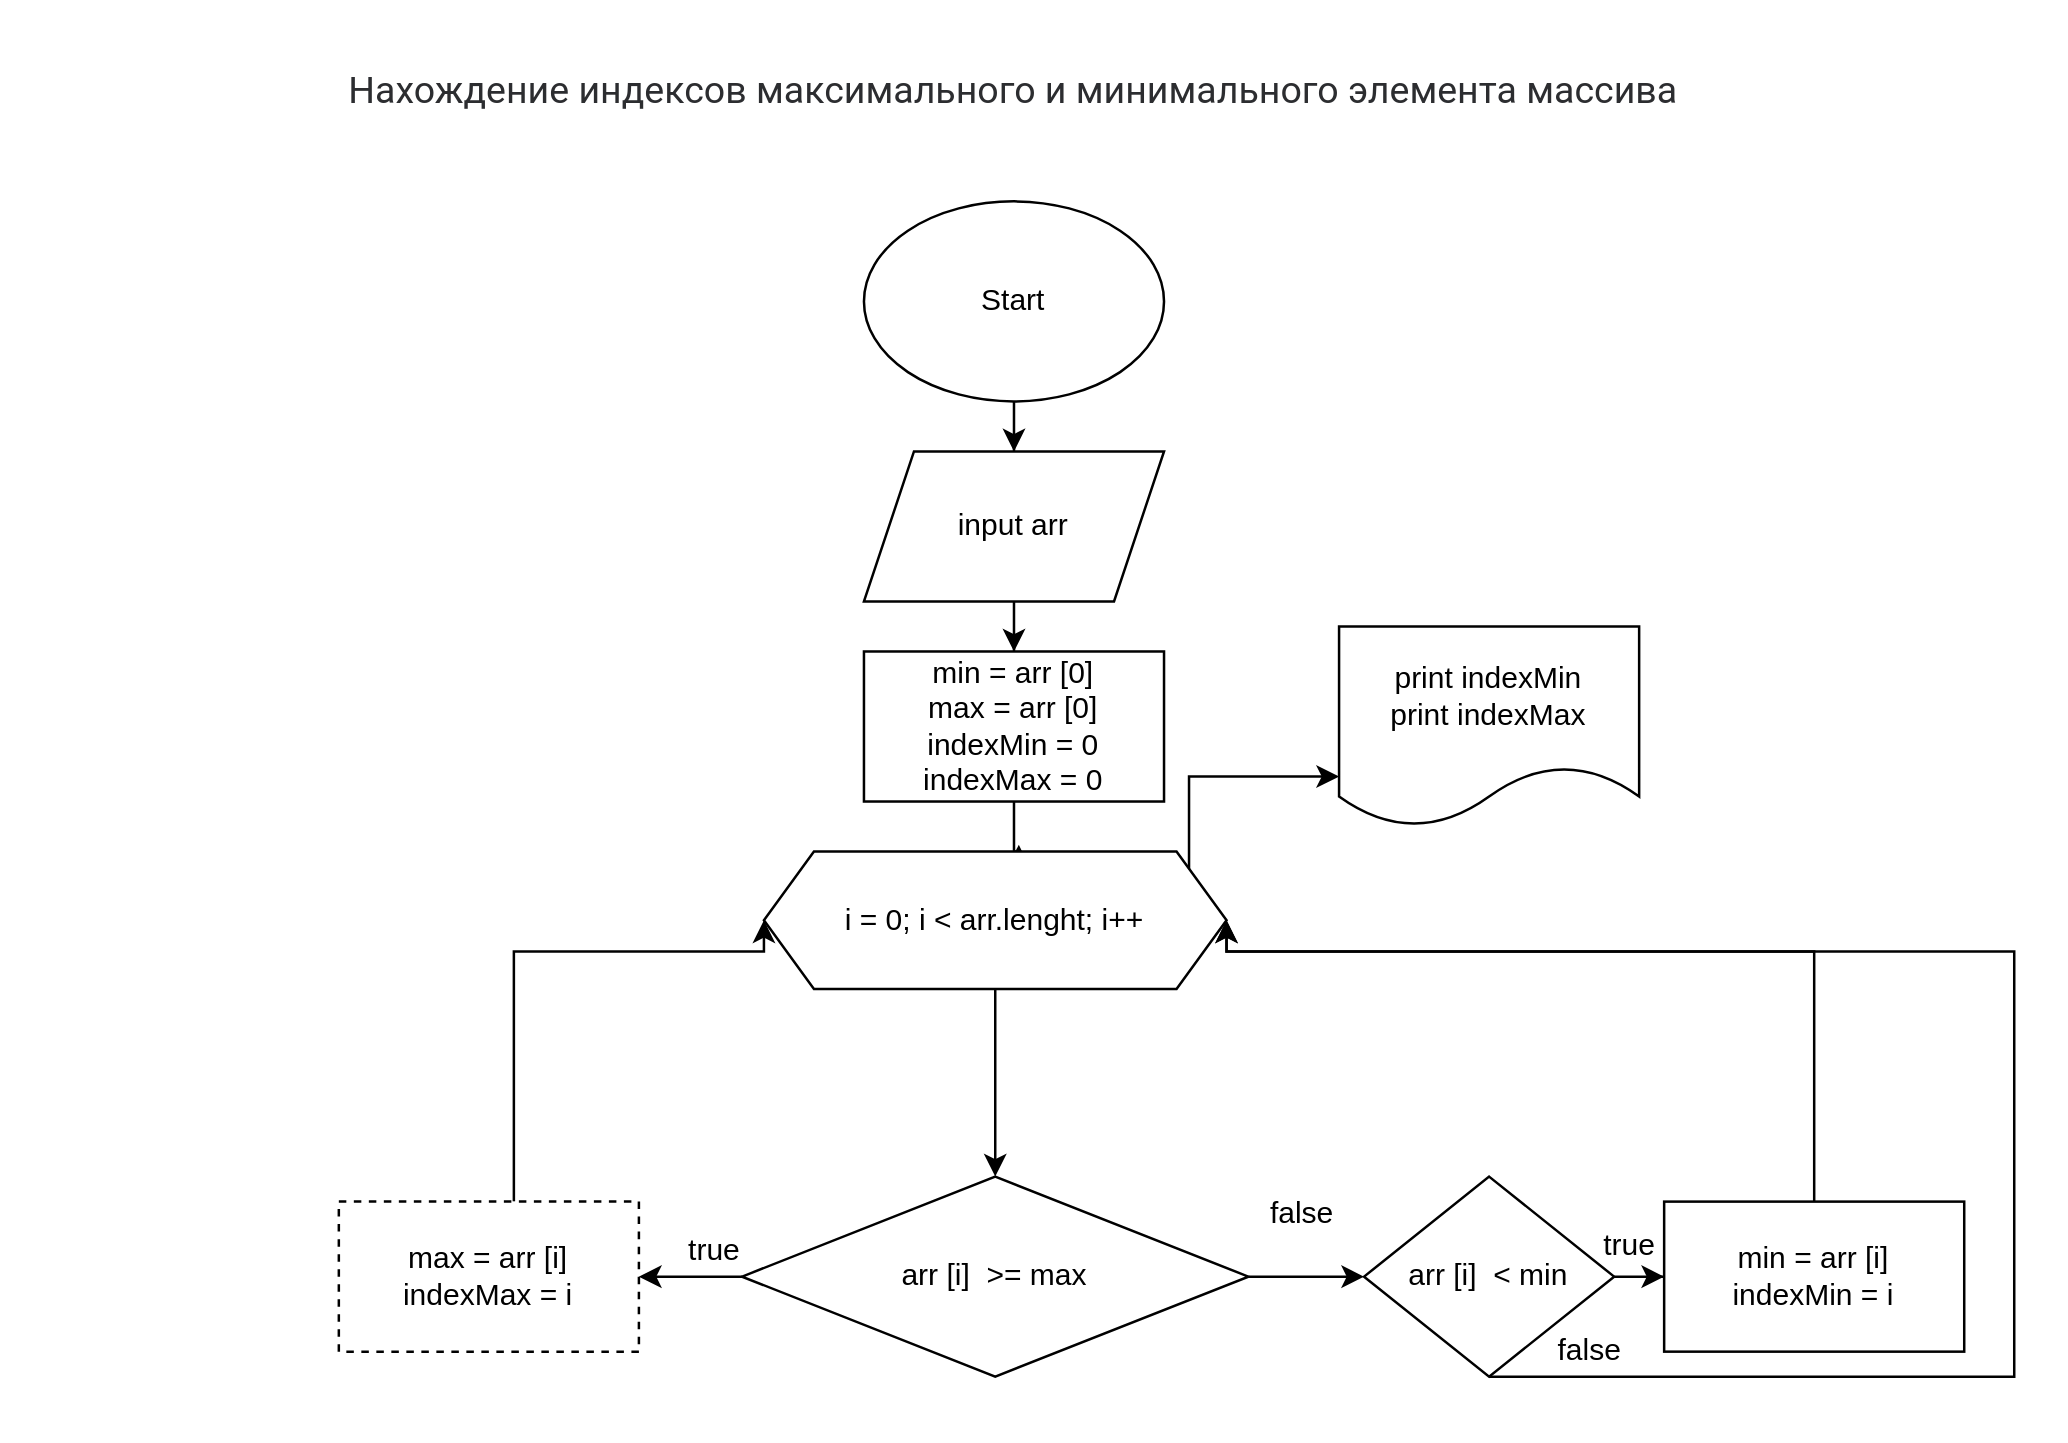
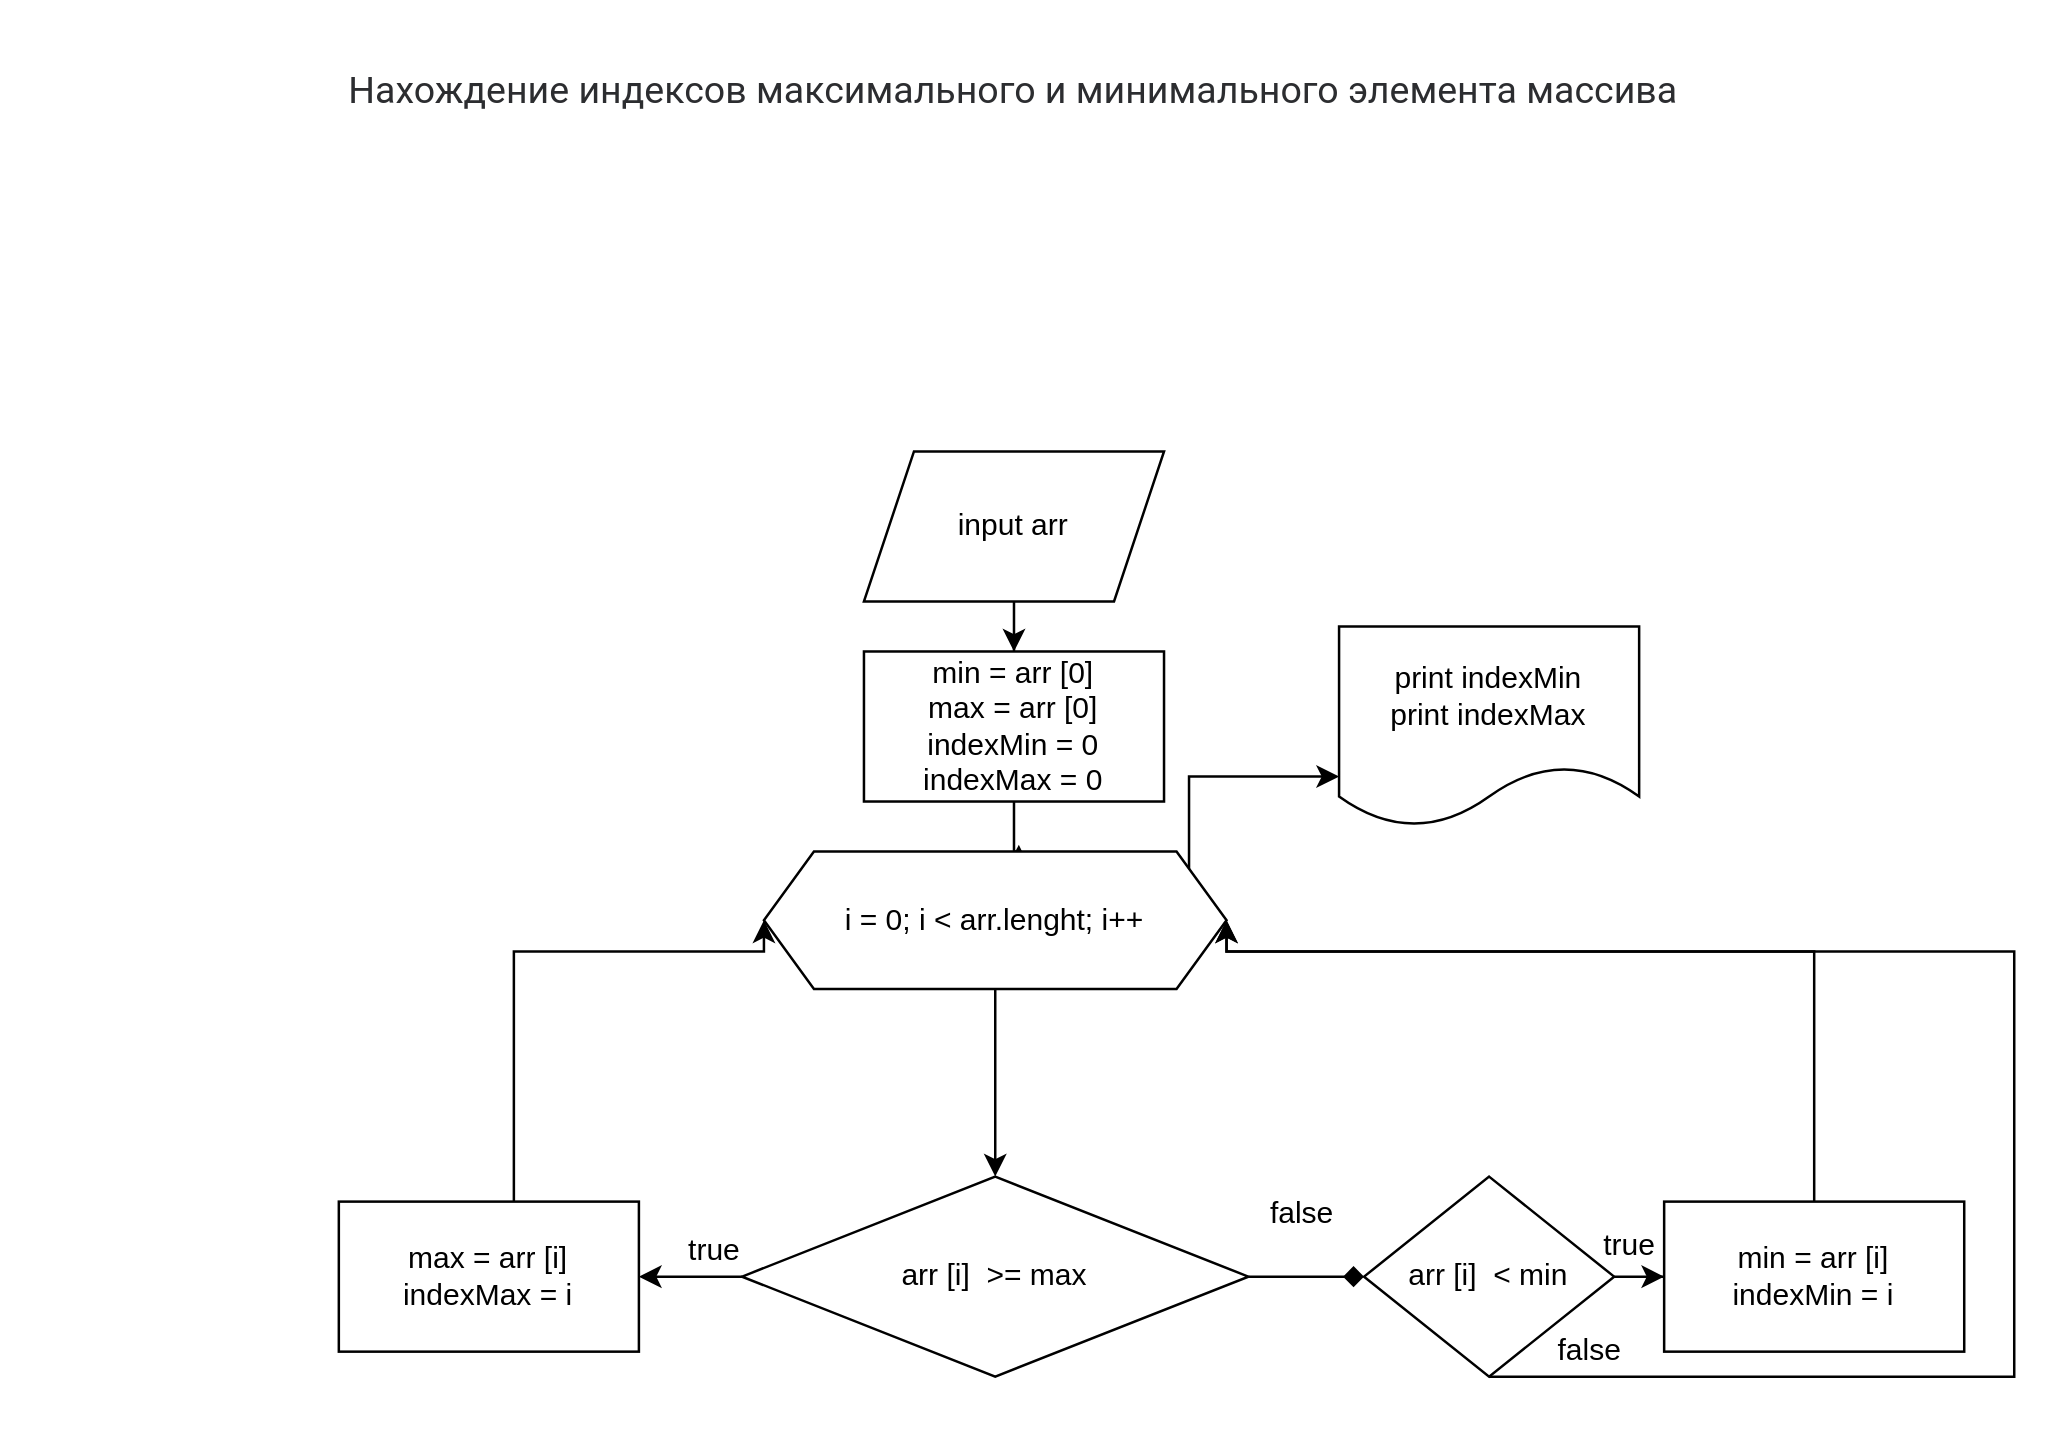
node "Start": removed
edge "Start" -> "input arr": removed
node "max = arr [i] indexMax = i": style dashed -> solid
edge "arr [i] >= max" -> "arr [i] < min": arrowhead classic -> diamond
